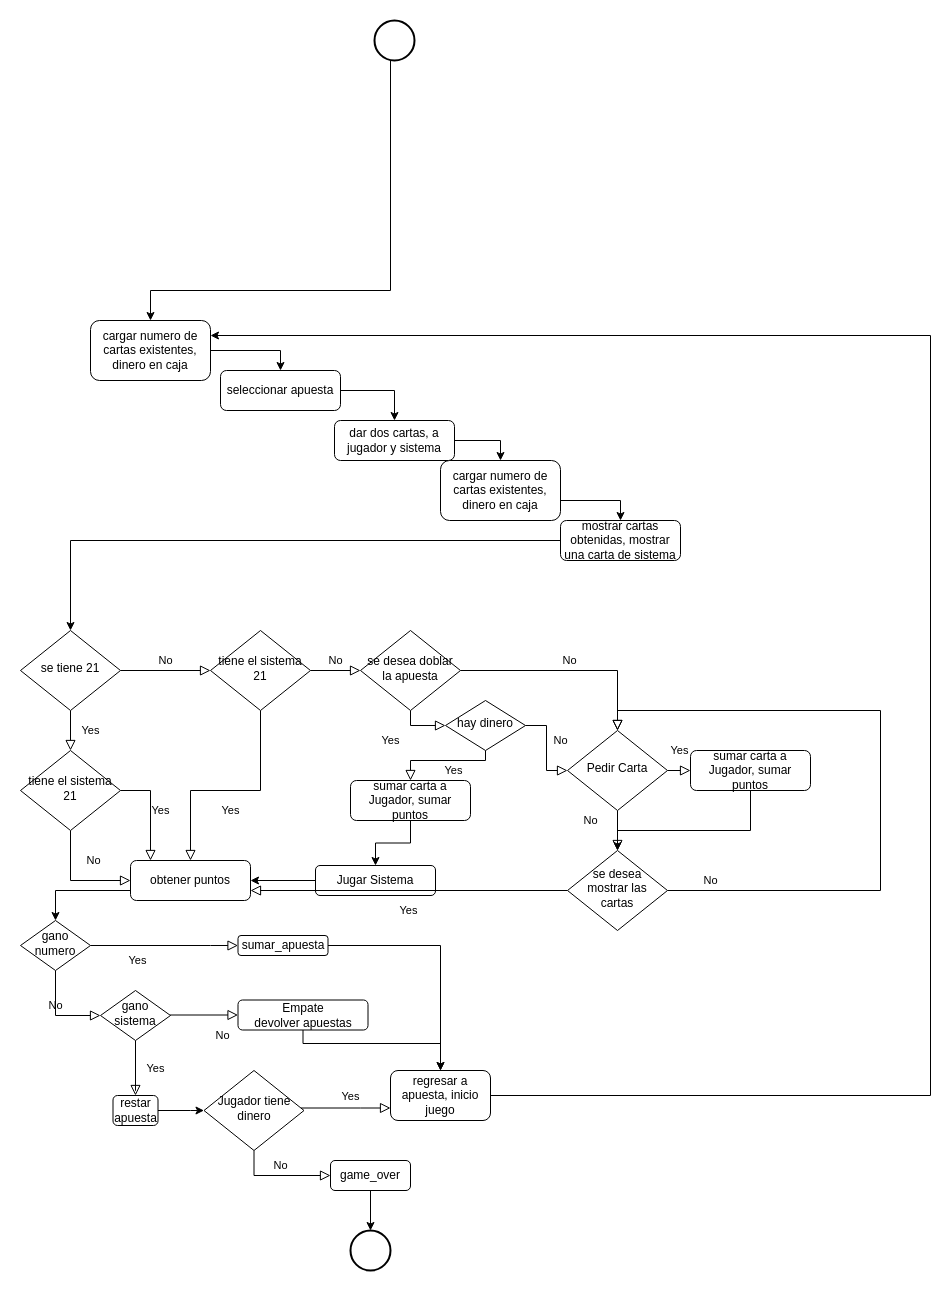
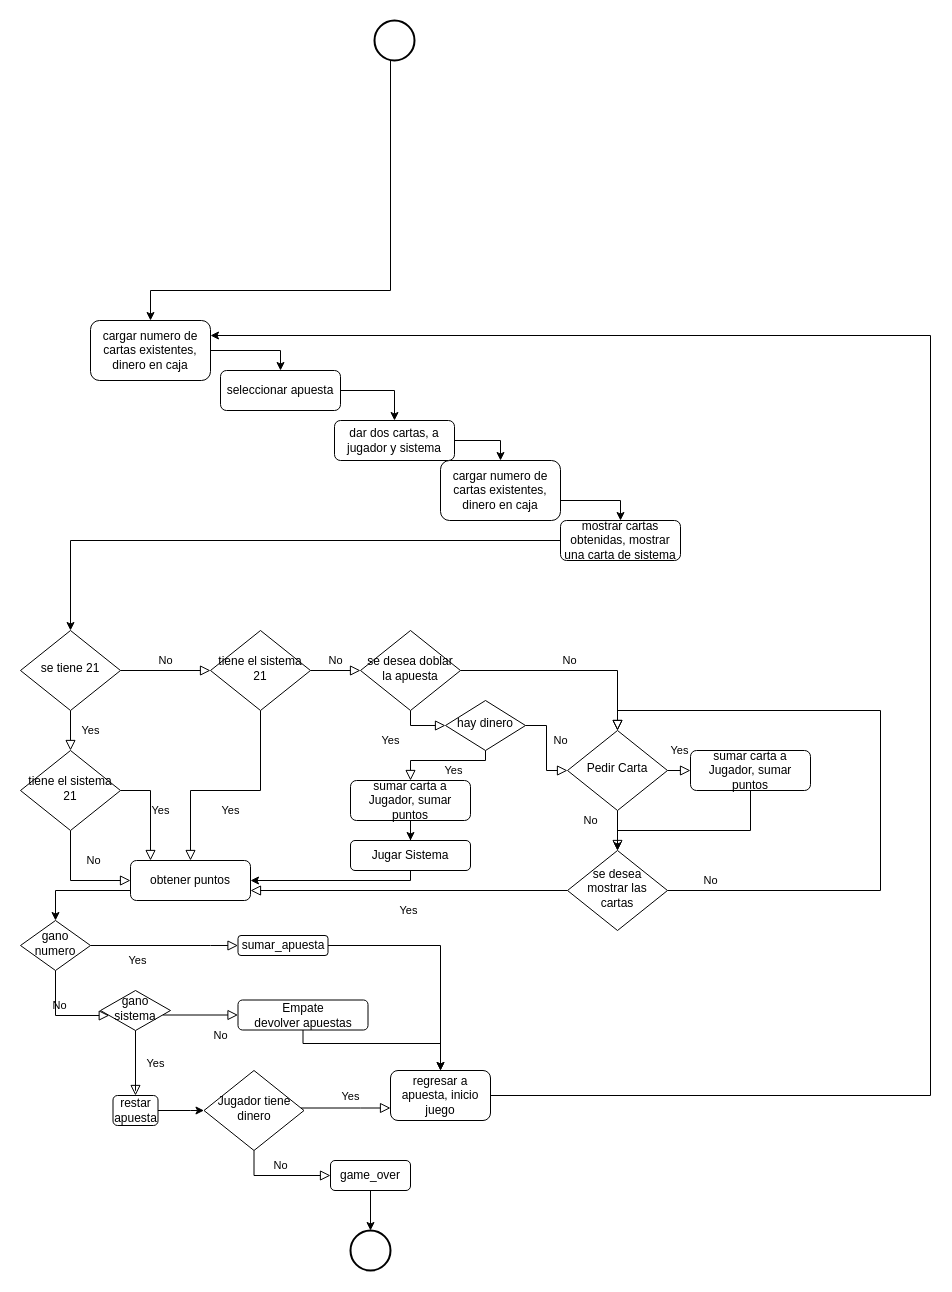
node "Jugar Sistema": moved (376, 881) -> (411, 856)
node "gano sistema": size 70x50 -> 70x40
